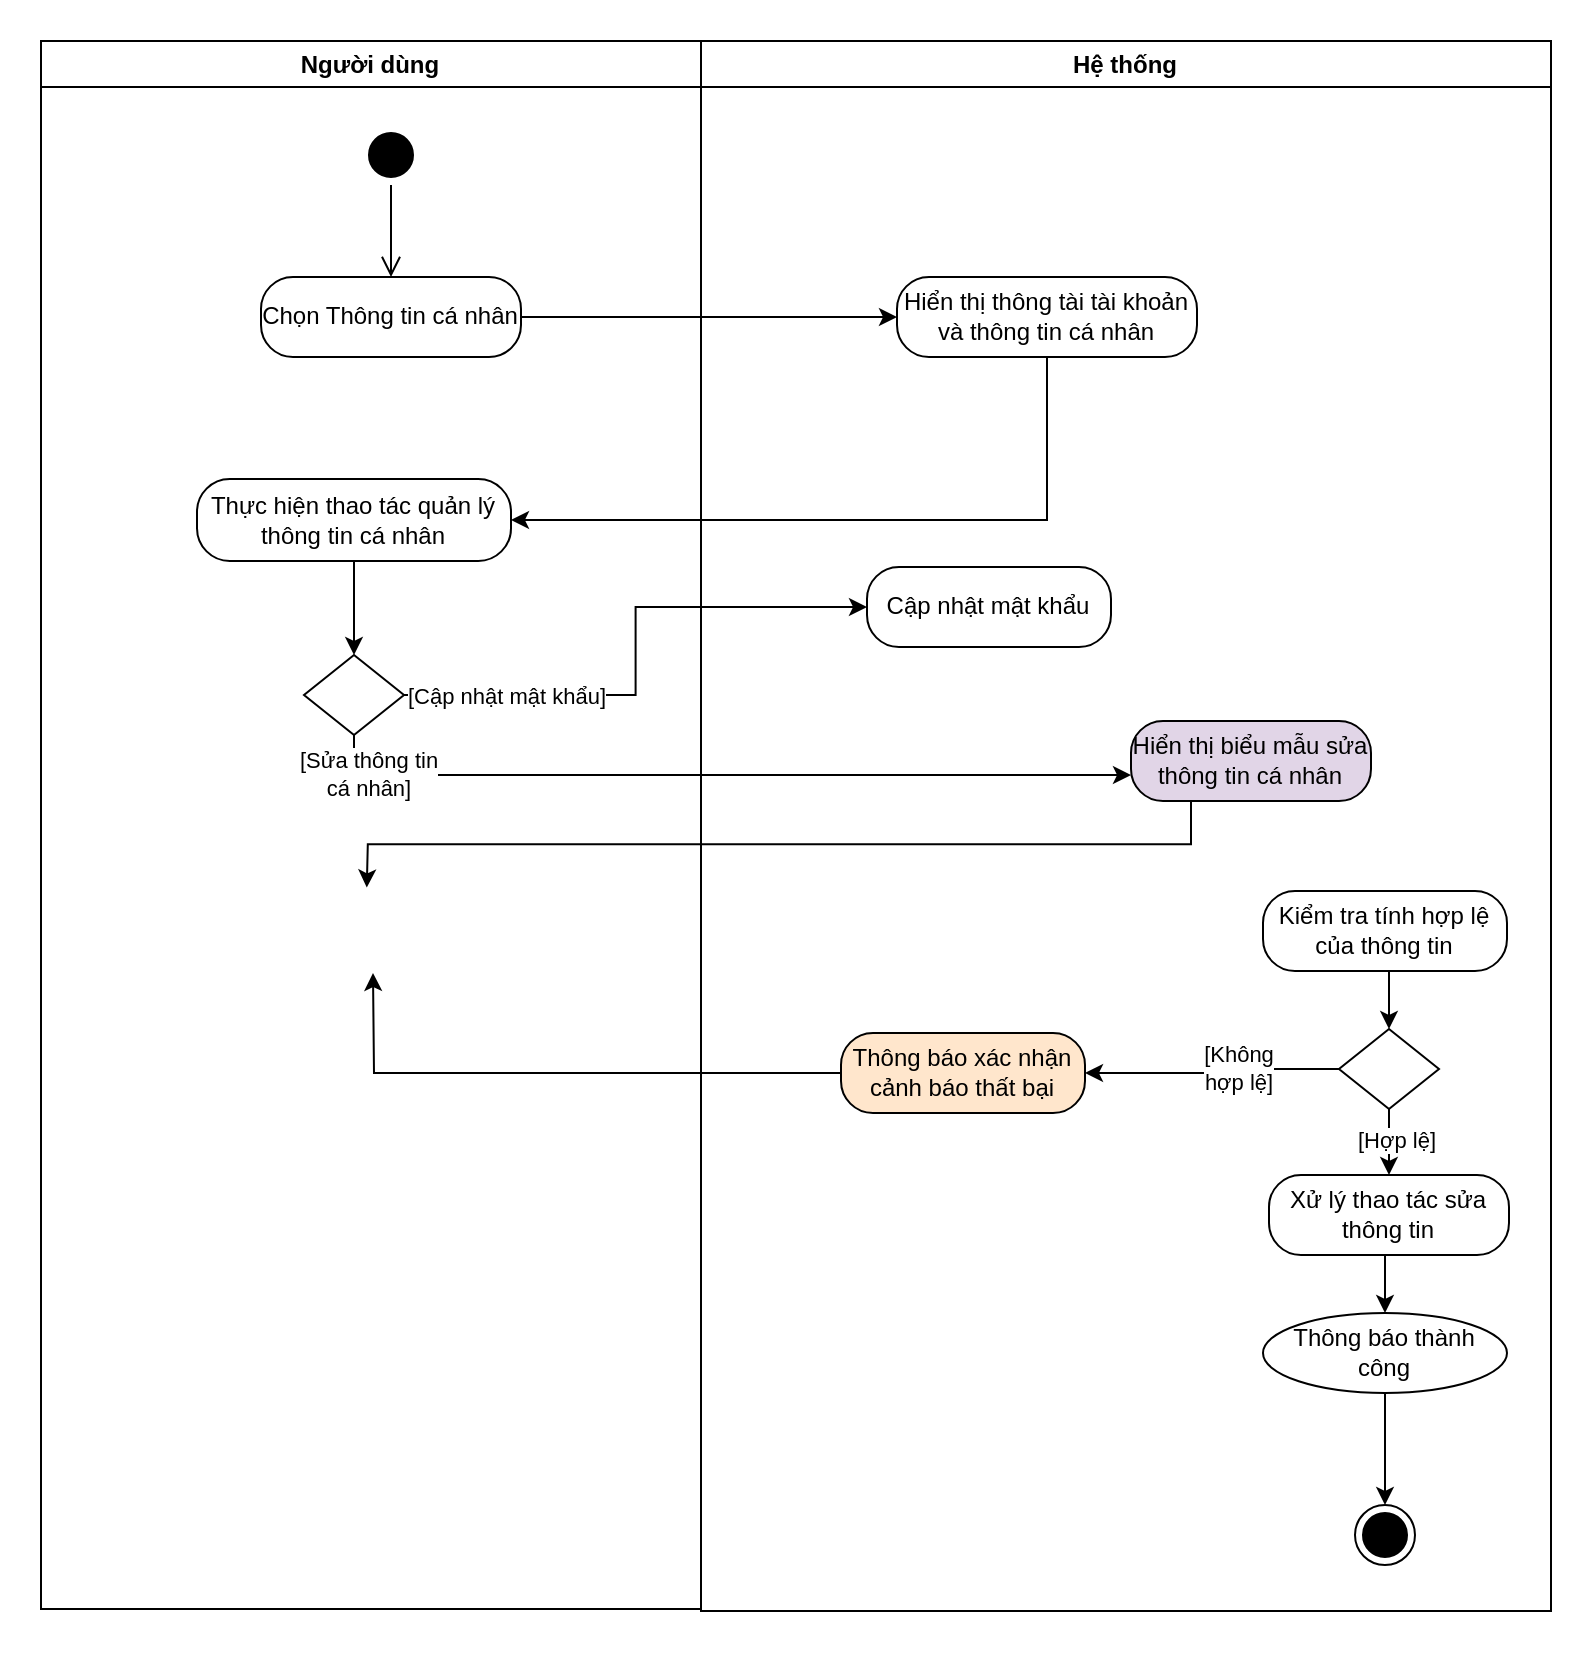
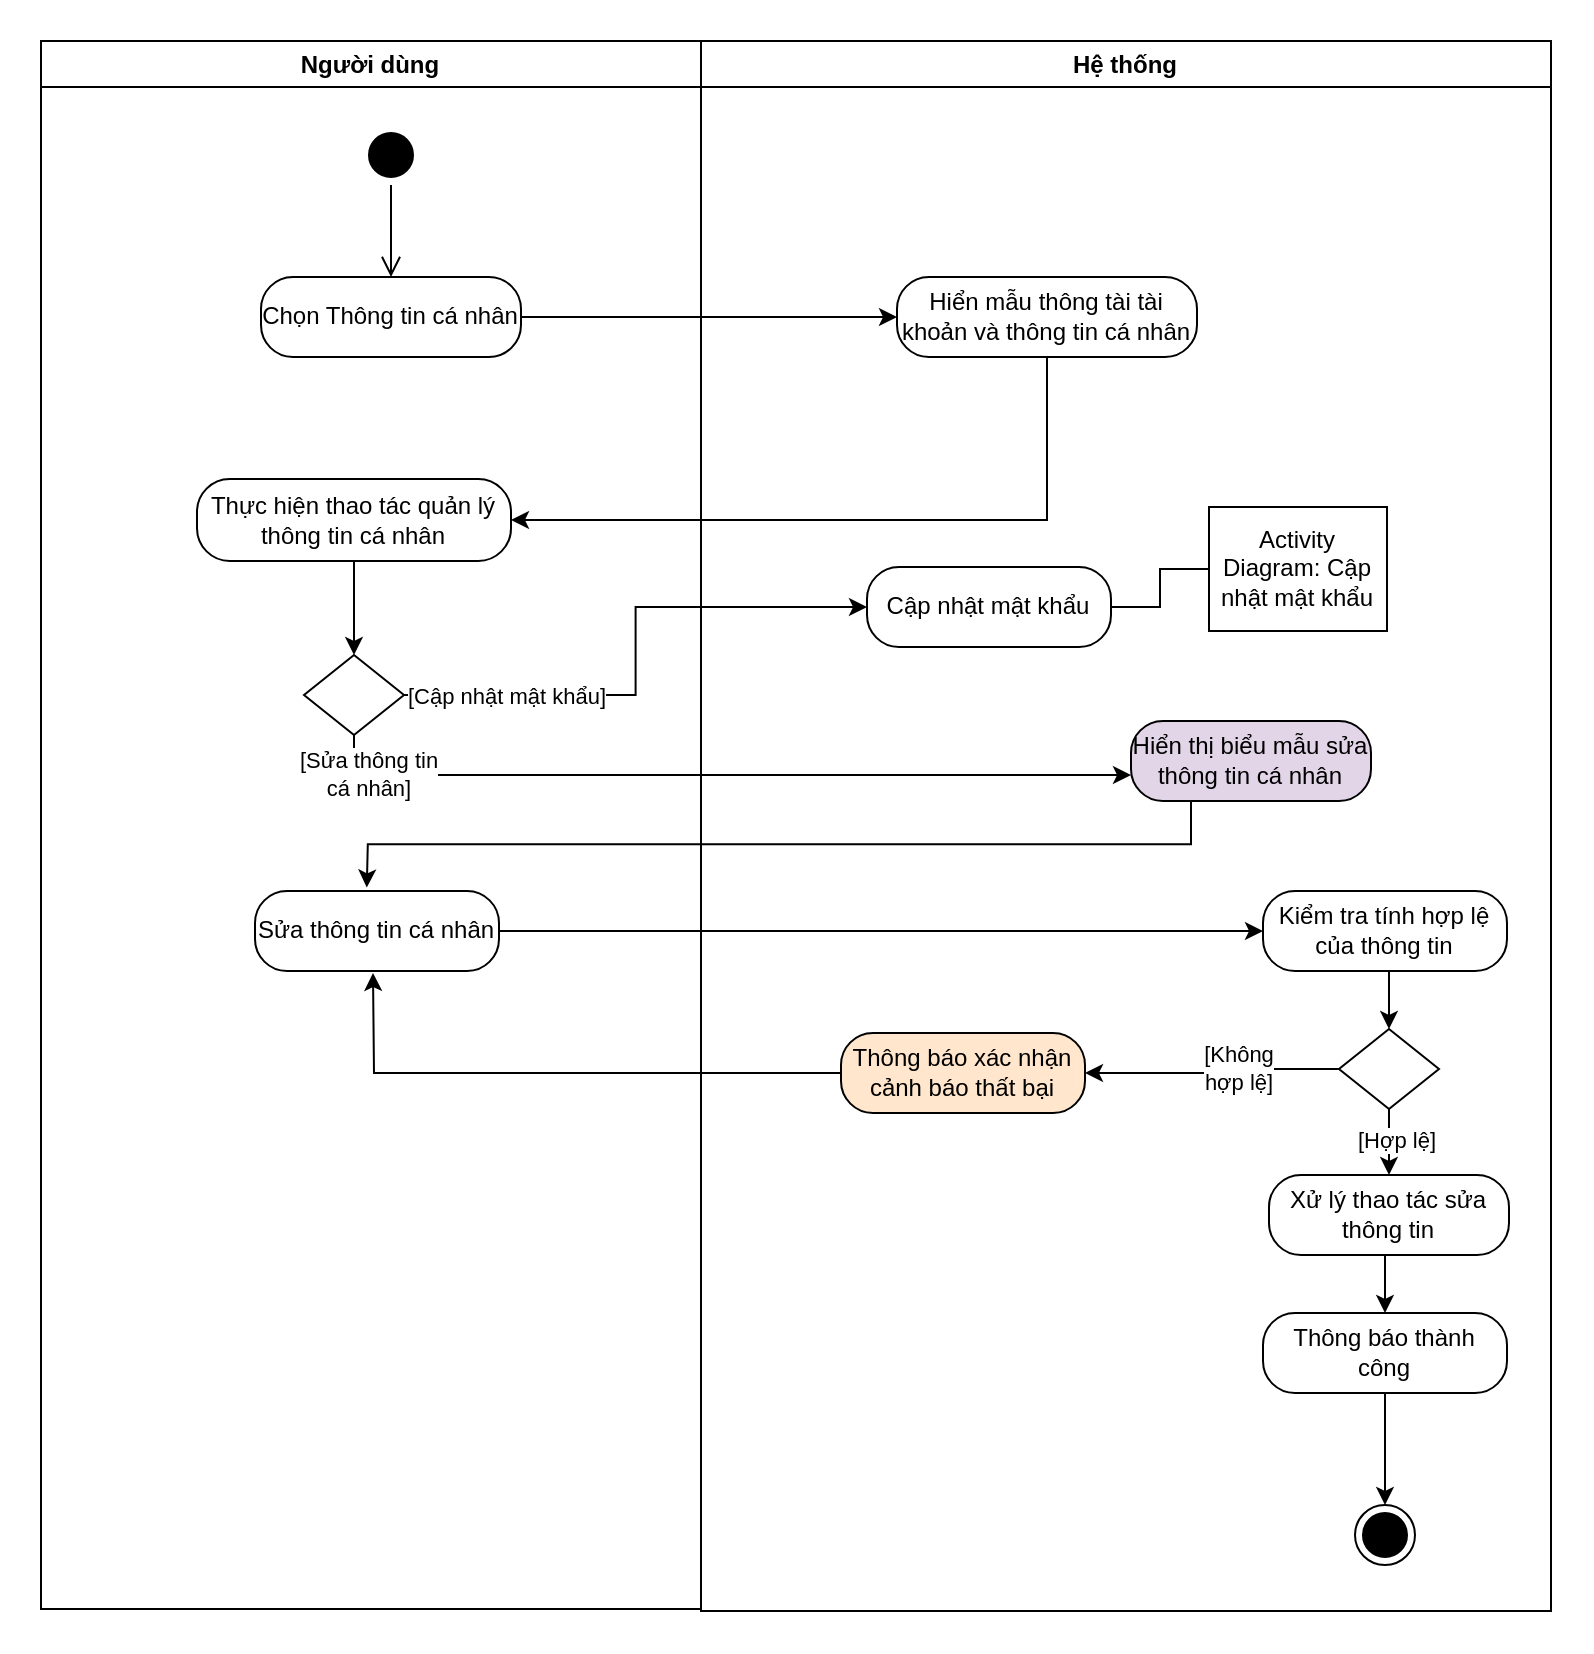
node "Hiển thị thông tài tài khoản và thông tin cá nhân": label "Hiển thị thông tài tài khoản và thông tin cá nhân" -> "Hiển mẫu thông tài tài khoản và thông tin cá nhân"
node "Activity Diagram: Cập nhật mật khẩu": added
edge "Activity Diagram: Cập nhật mật khẩu" -- "Cập nhật mật khẩu": added
node "Sửa thông tin cá nhân": added
edge "Sửa thông tin cá nhân" -> "Kiểm tra tính hợp lệ của thông tin": added
node "Thông báo thành công": shape ellipse -> rounded rectangle
